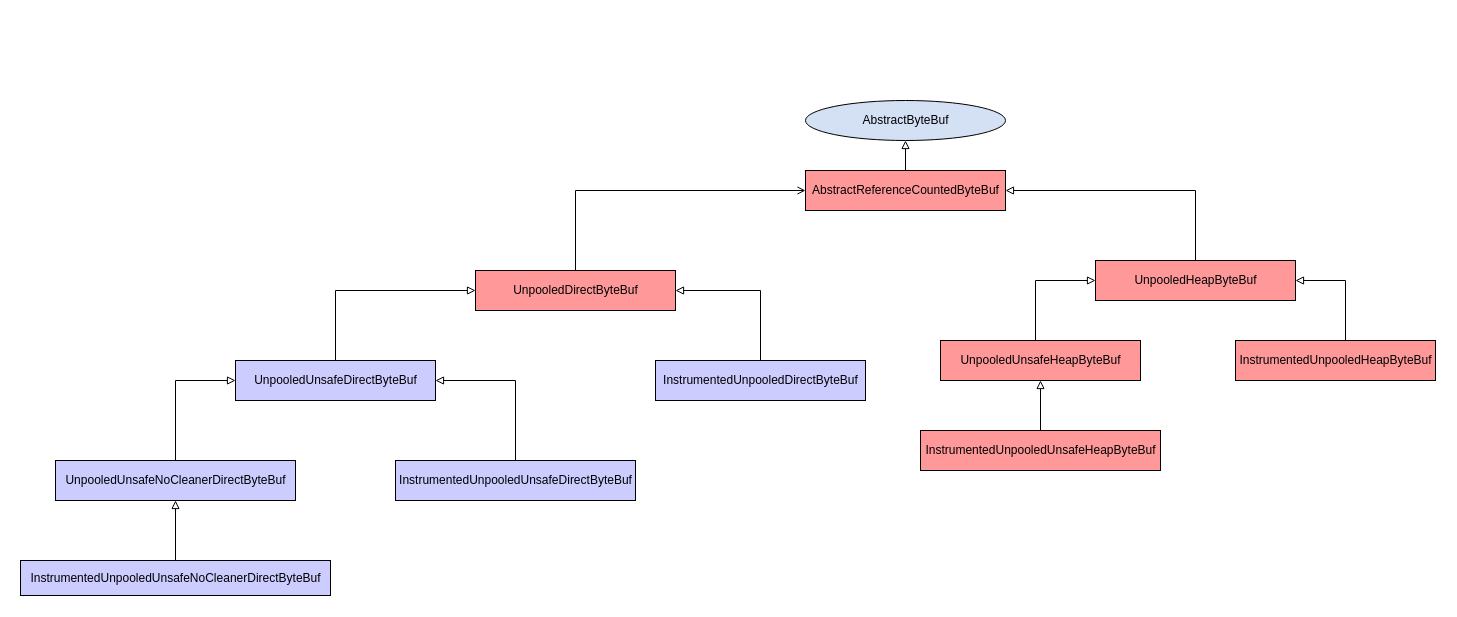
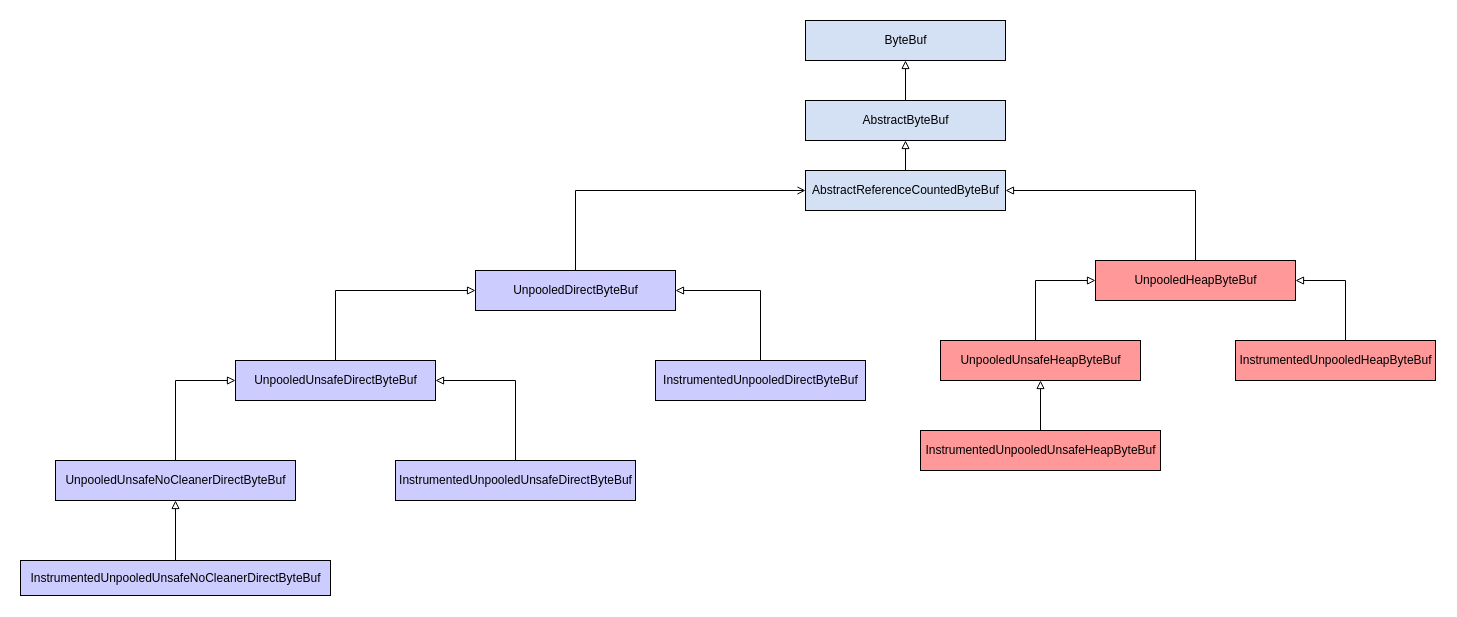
node "ByteBuf": added
edge "AbstractByteBuf" -> "ByteBuf": added
node "AbstractByteBuf": shape ellipse -> rectangle
node "AbstractReferenceCountedByteBuf": fillcolor #ff9999 -> #d4e1f5
node "UnpooledDirectByteBuf": fillcolor #ff9999 -> #ccccff
